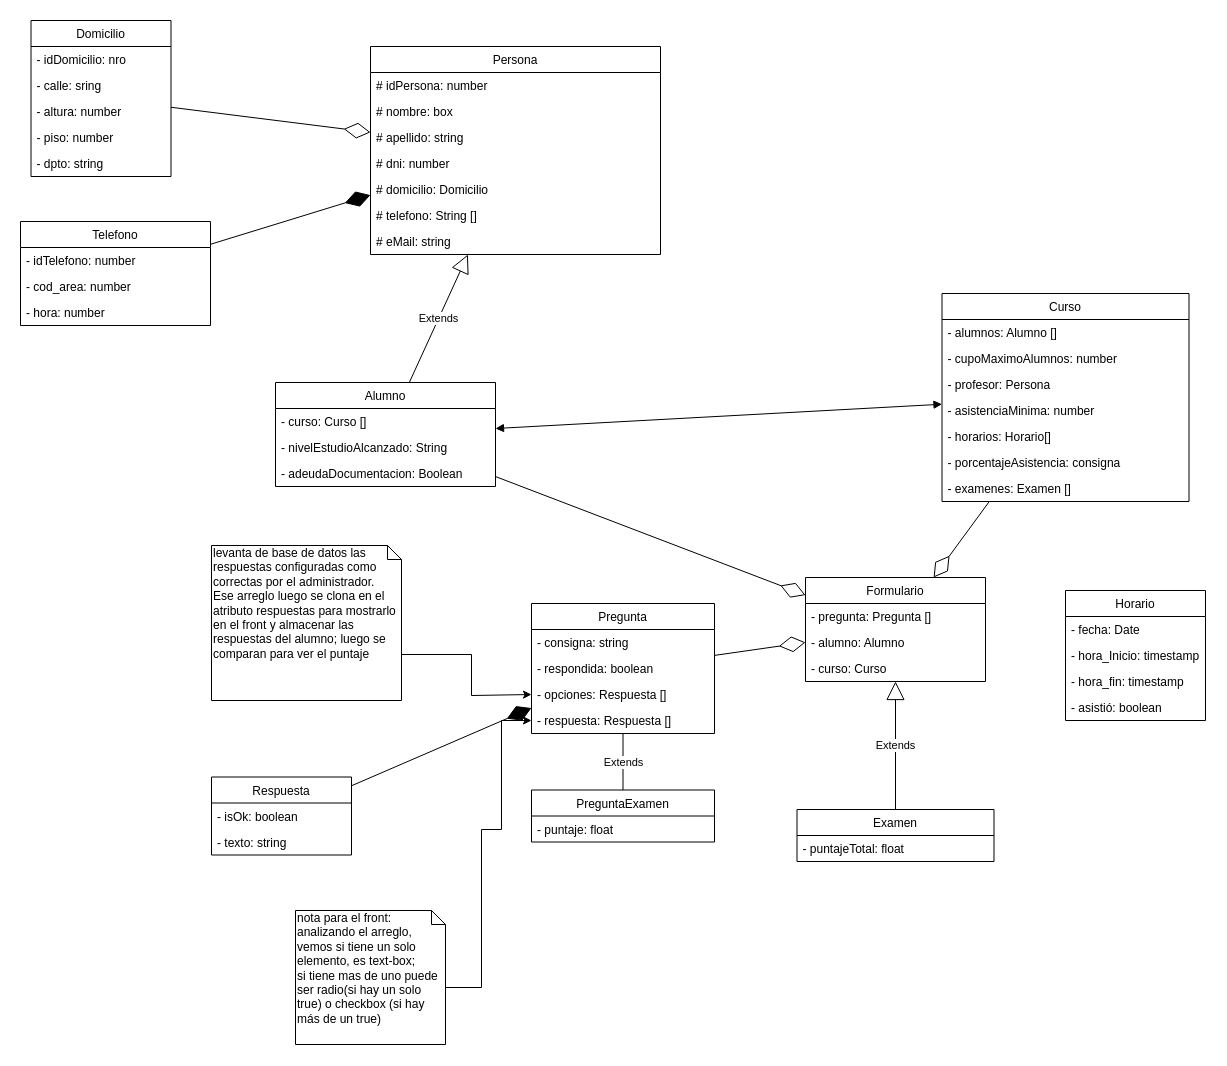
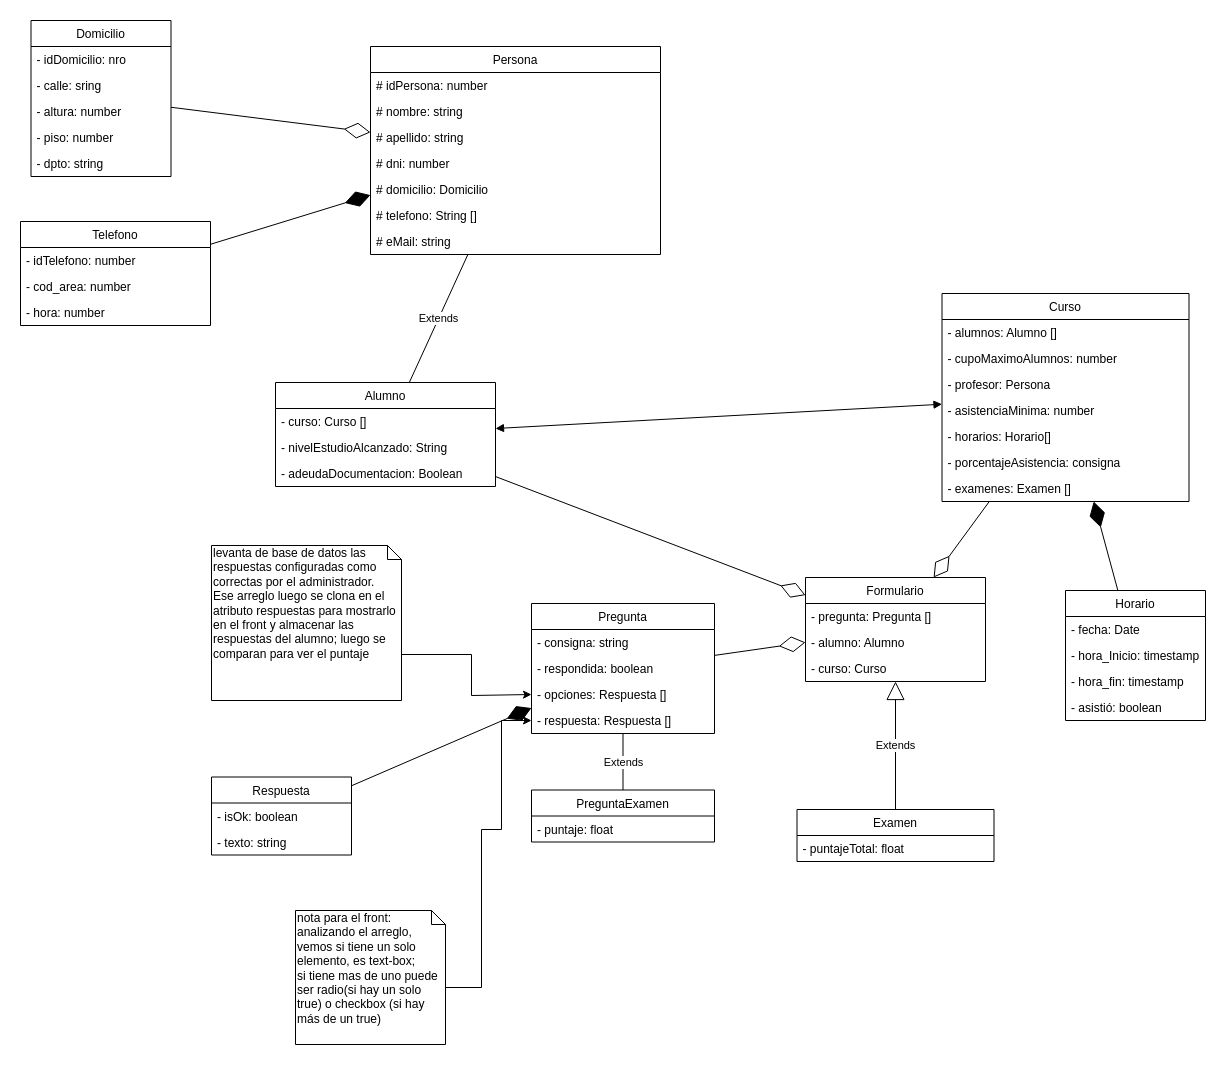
node "# nombre: box": label "# nombre: box" -> "# nombre: string"
edge "Alumno" -> "Persona": arrowhead block -> none
edge "Horario" -> "Curso": added
